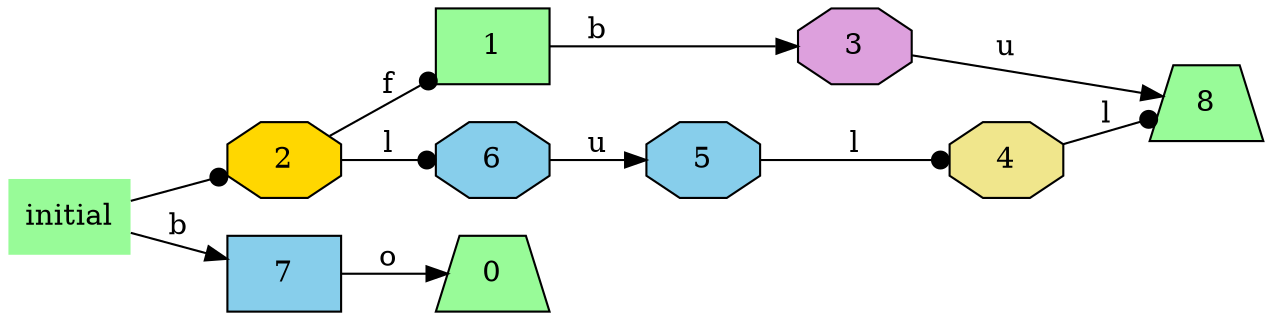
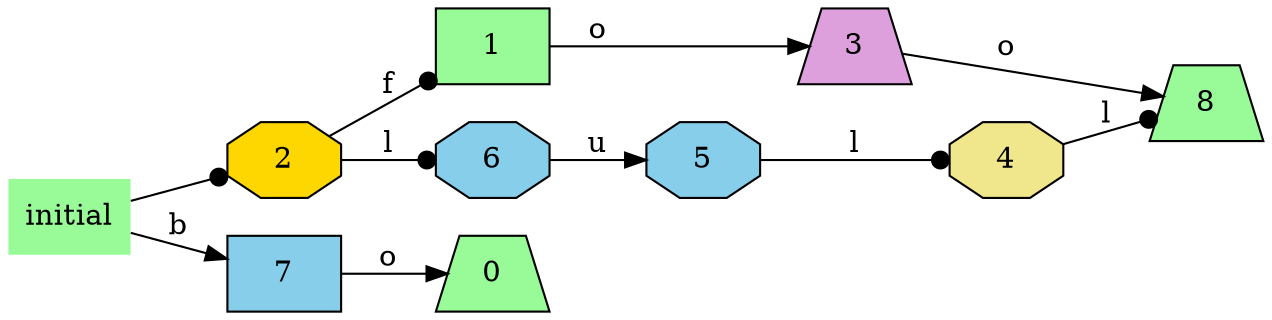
edge "1" -> "3": label "b" -> "o"
node "3": shape octagon -> trapezium
edge "3" -> "8": label "u" -> "o"
